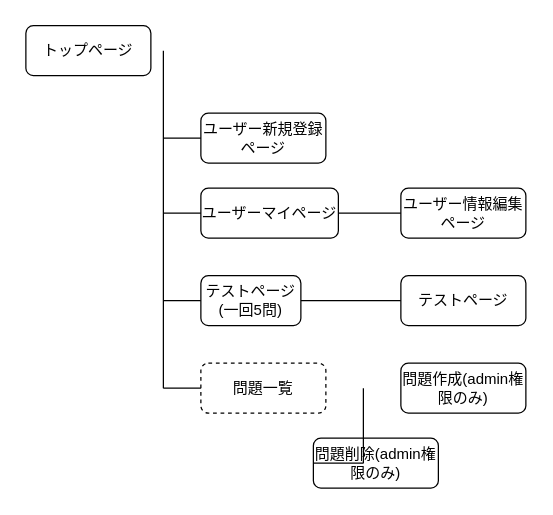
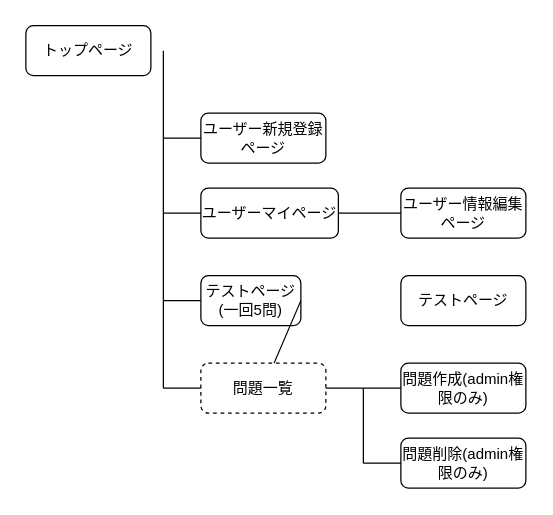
edge "テストページ(一回5問)" -- "テストページ": now "テストページ(一回5問)" -- "問題一覧"
edge "問題一覧" -- "問題作成(admin権限のみ)": added
node "問題削除(admin権限のみ)": moved (376, 463) -> (463, 463)
